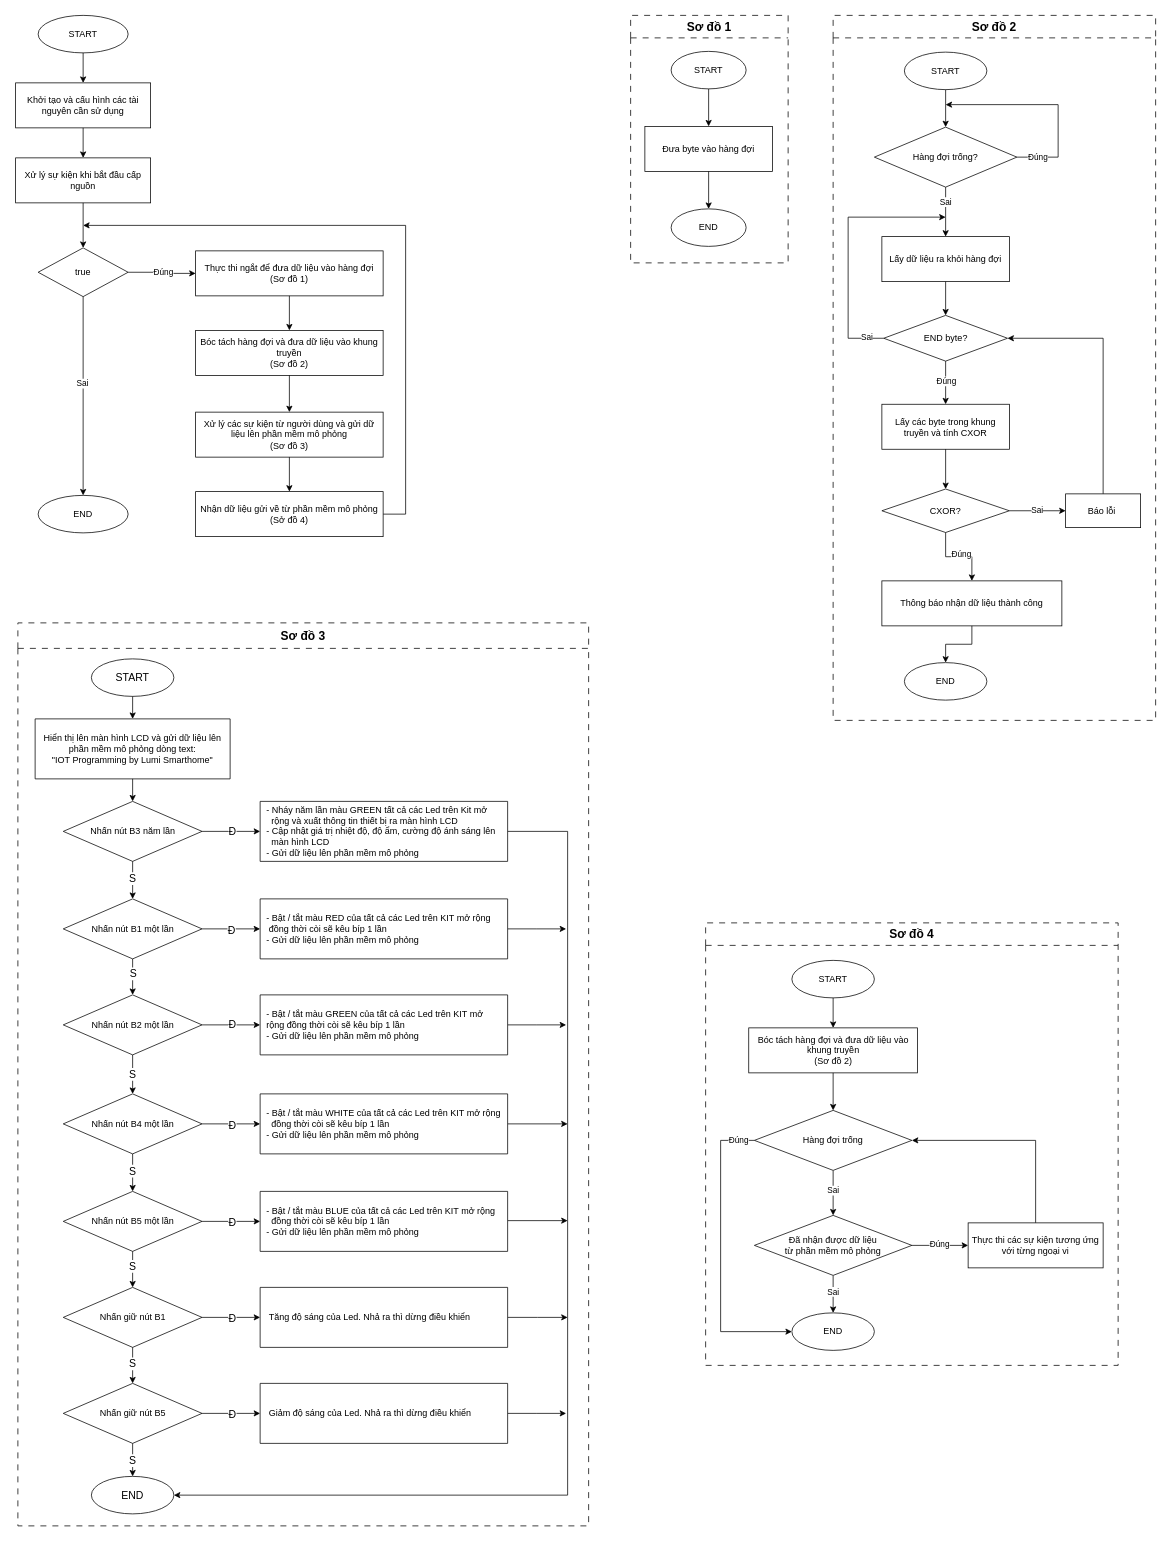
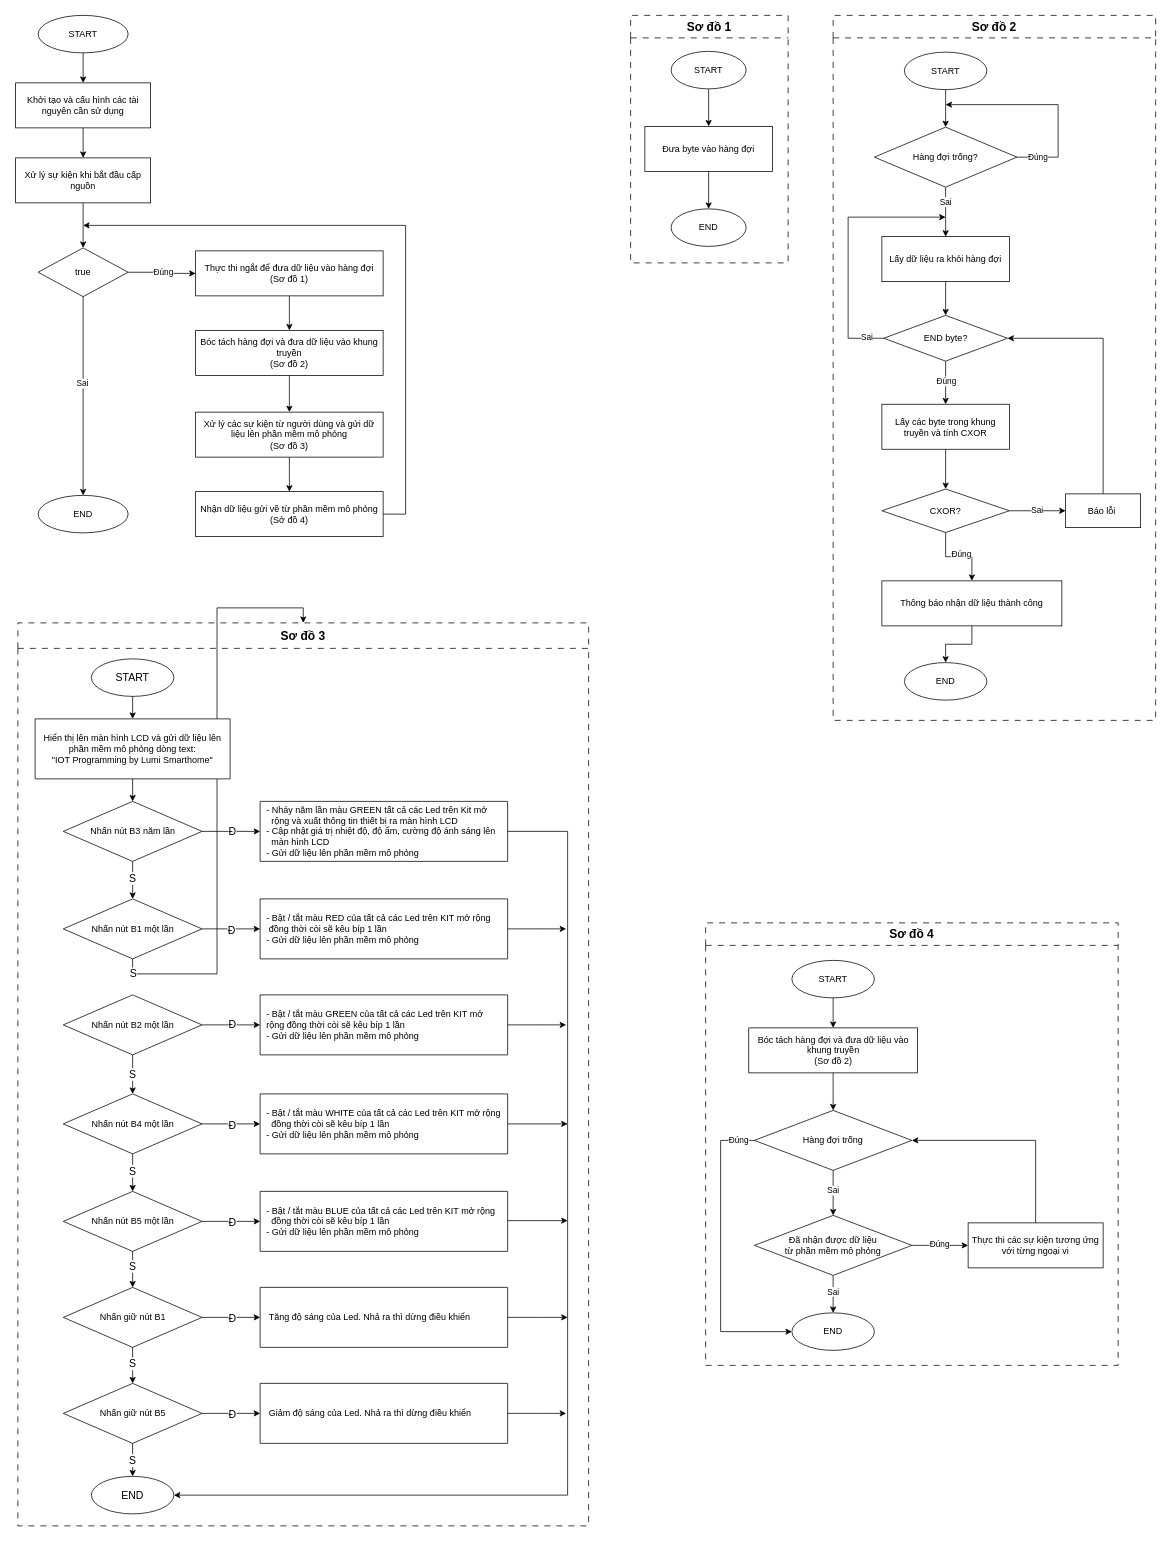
edge "Nhấn nút B1 một lần" -> "Nhấn nút B2 một lần": now "Nhấn nút B1 một lần" -> "Sơ đồ 3"
